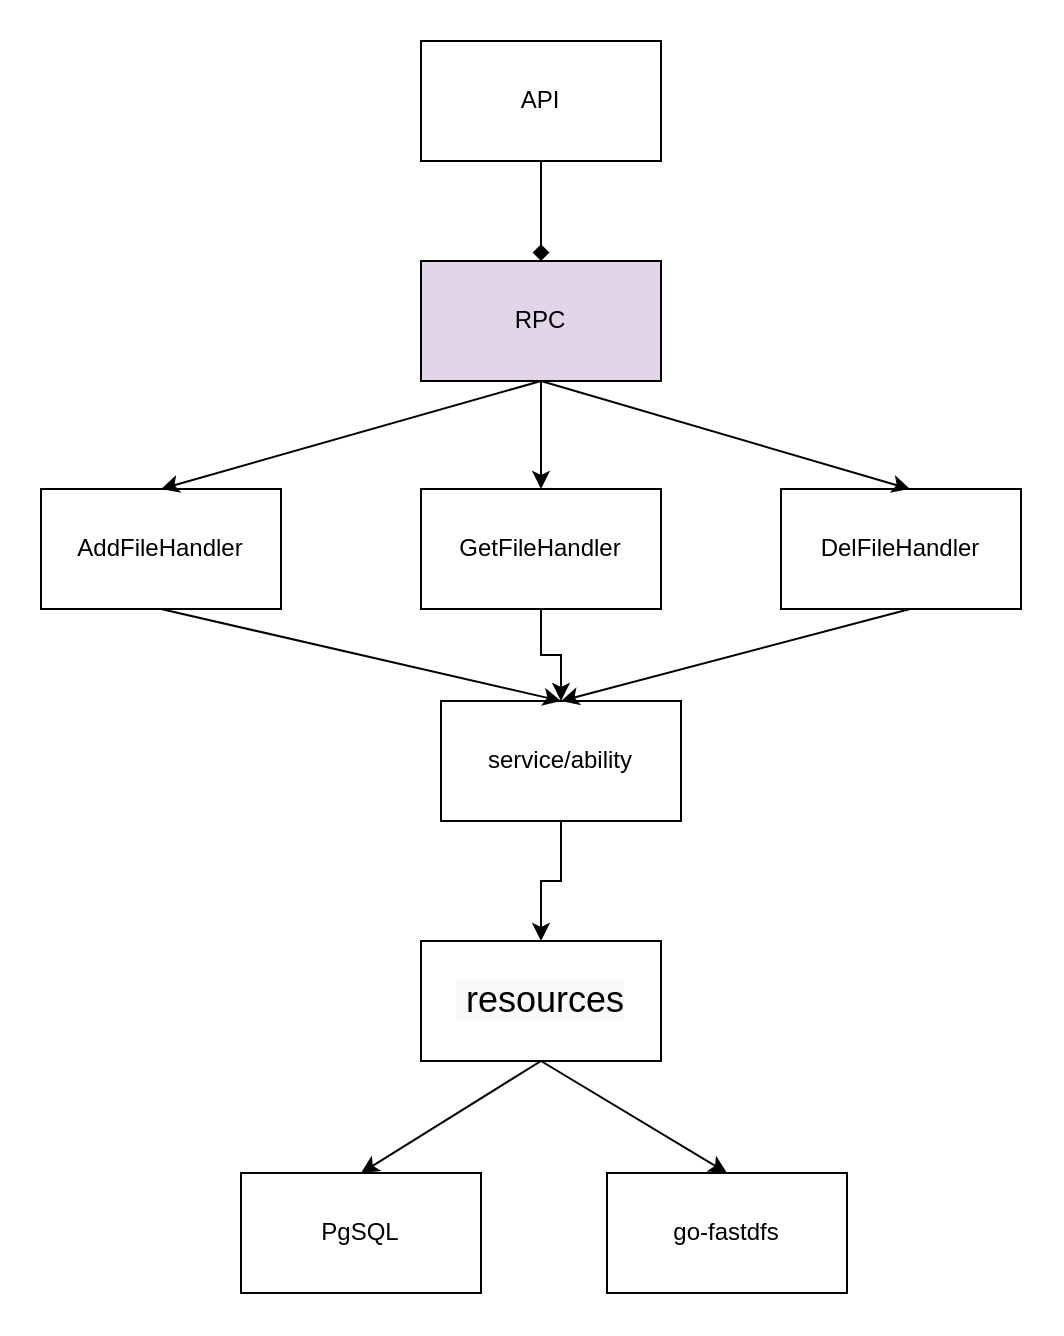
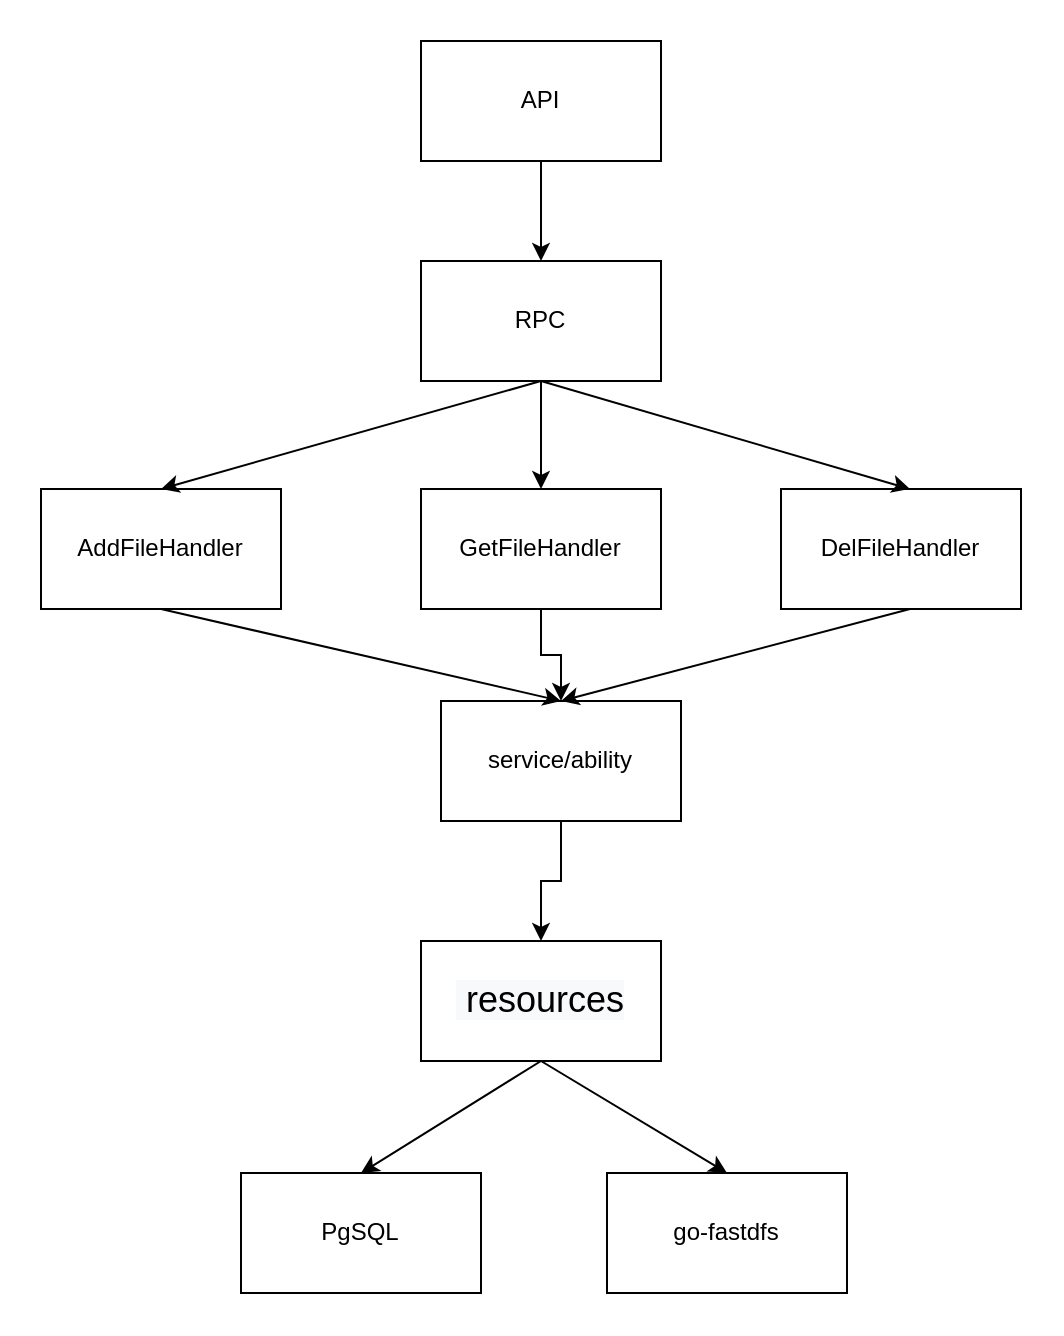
edge "API" -> "RPC": arrowhead diamond -> classic
node "RPC": fillcolor #e1d5e7 -> #ffffff
